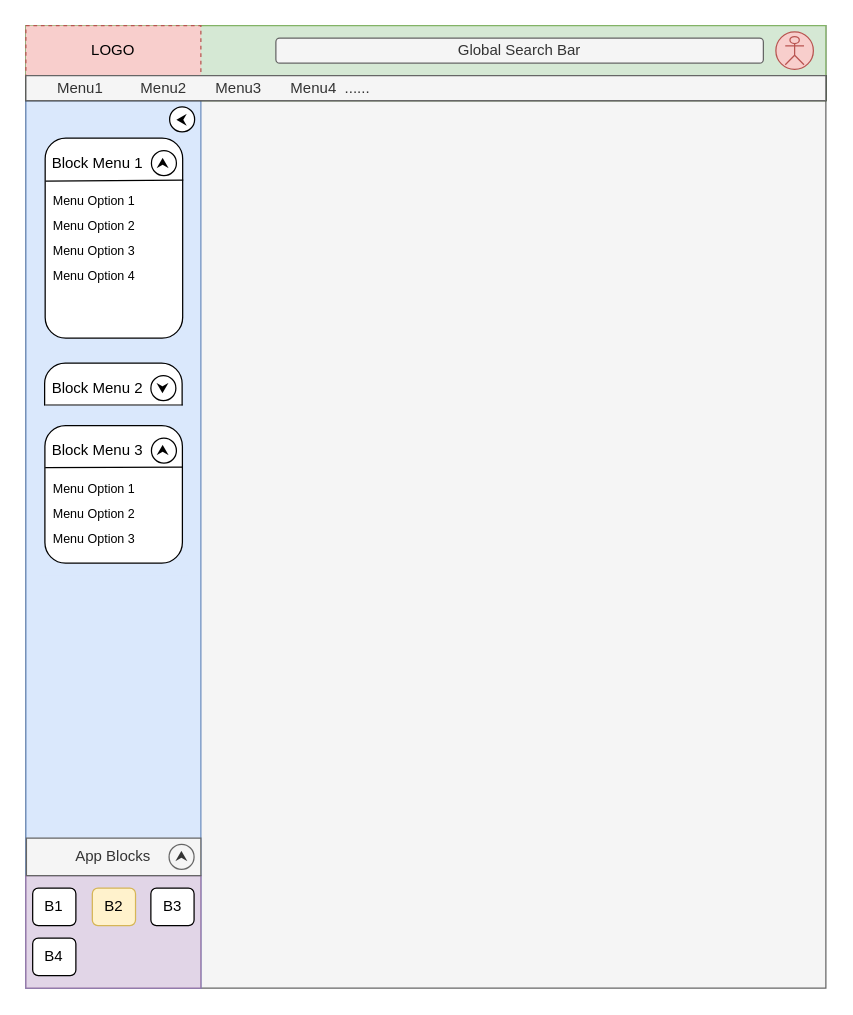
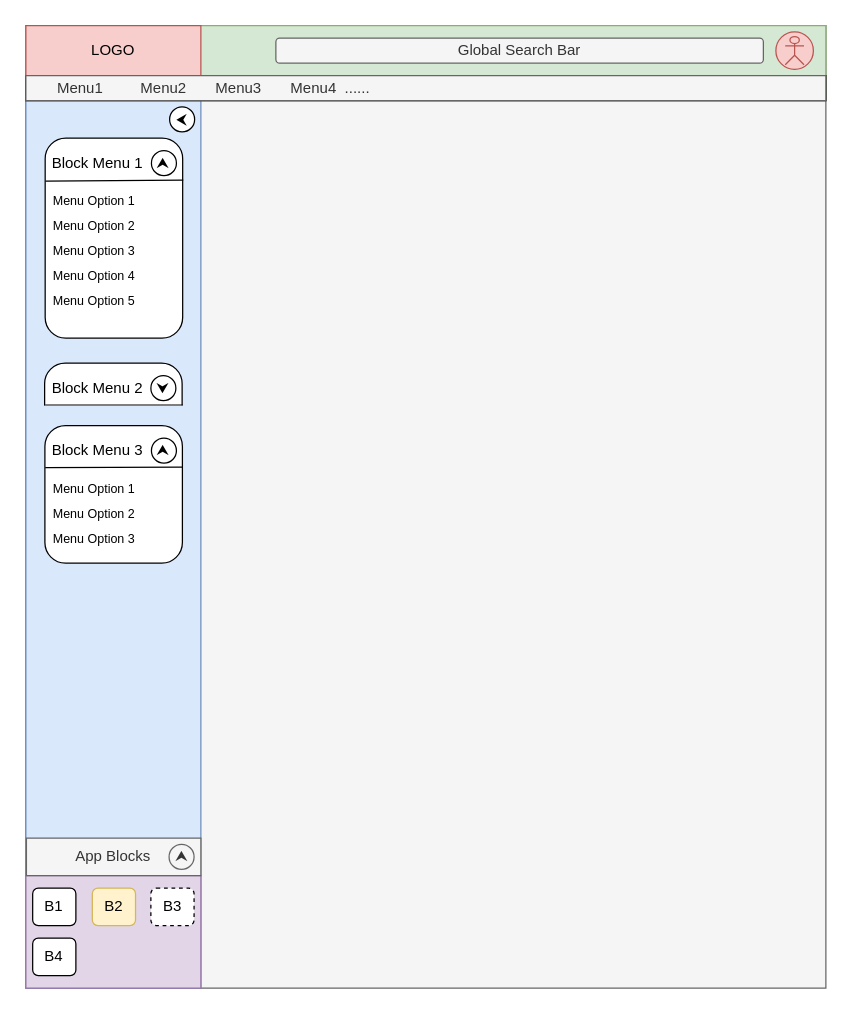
node "LOGO": style dashed -> solid
node "Menu Option 5": added
node "B3": style solid -> dashed
